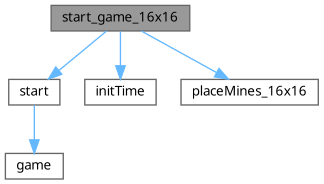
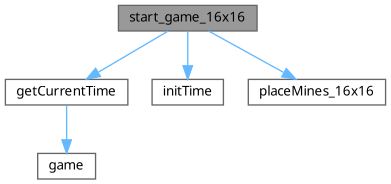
node "start": label "start" -> "getCurrentTime"
